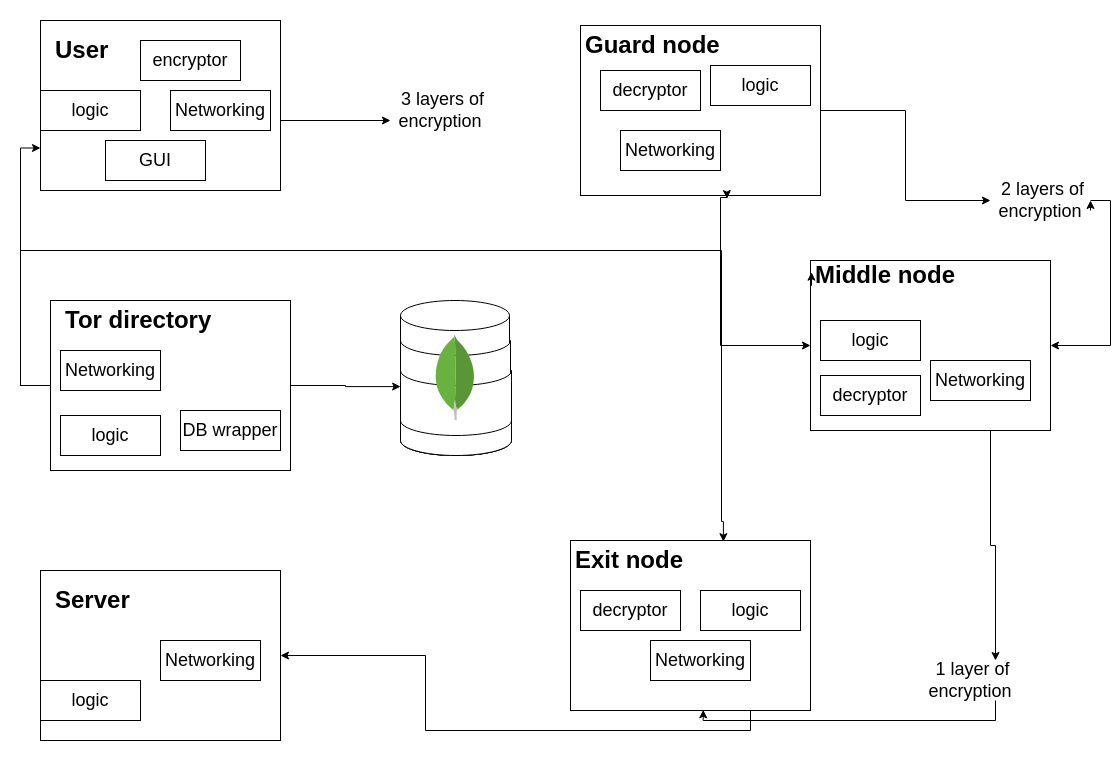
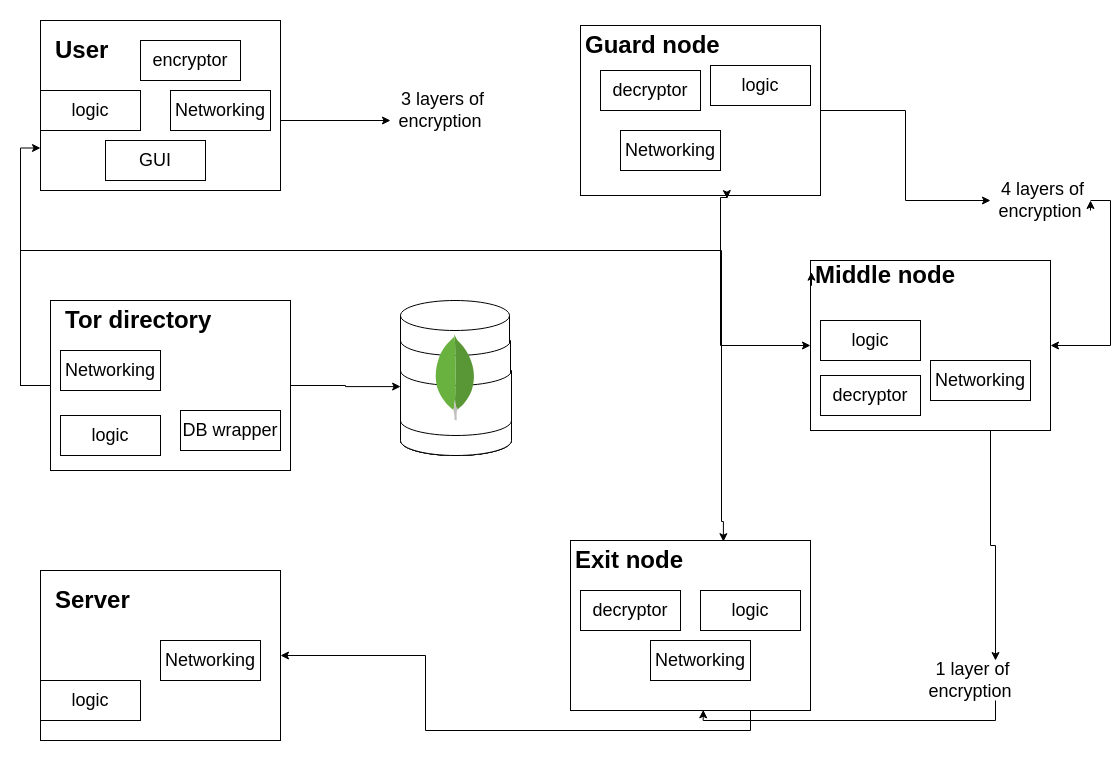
node "2 layers of encryption": label "2 layers of encryption" -> "4 layers of encryption"
